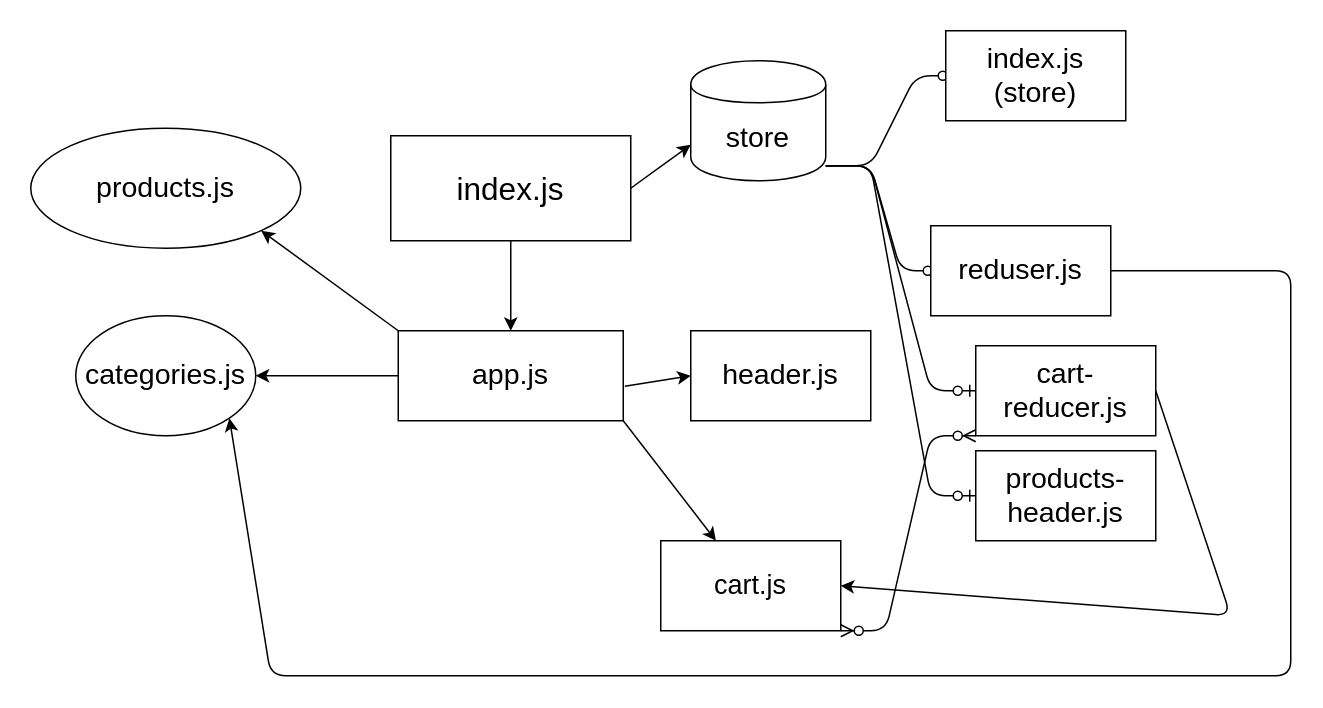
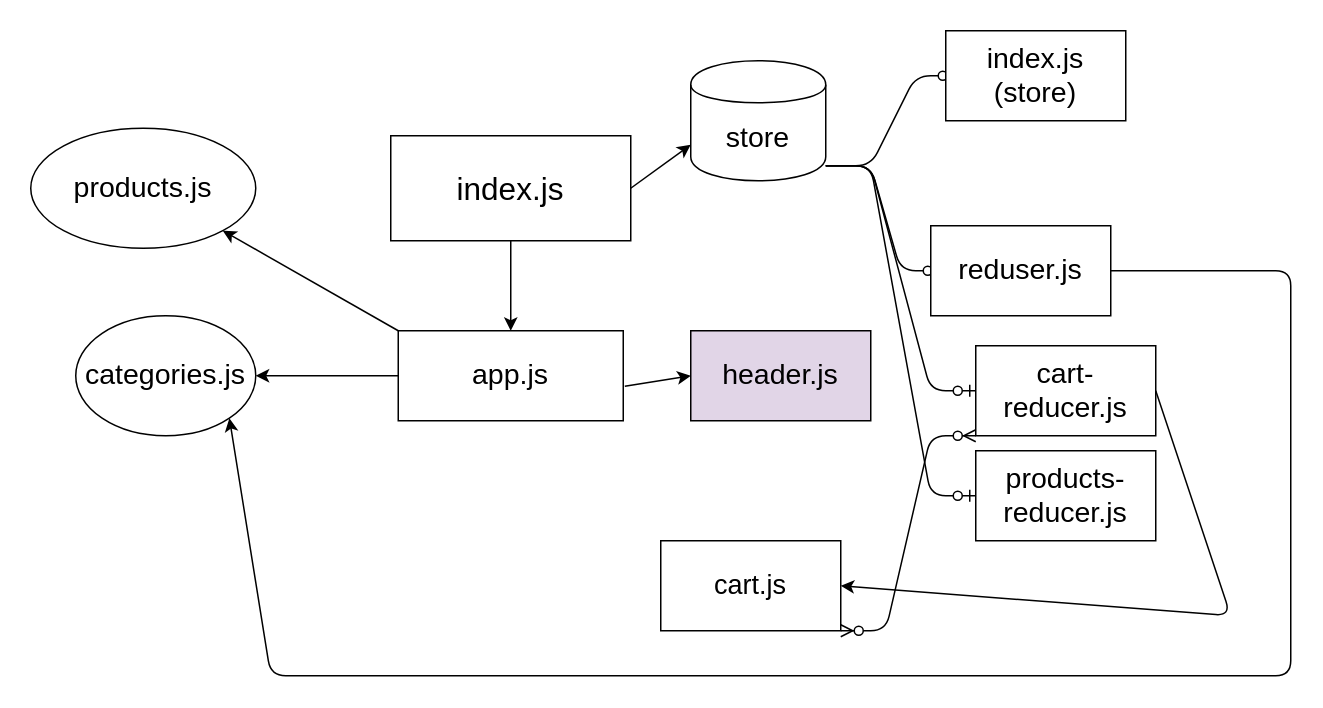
node "products.js": size 270x120 -> 225x120
node "header.js": fillcolor #ffffff -> #e1d5e7
edge "app.js" -> "cart.js": removed
node "products-header.js": label "products-header.js" -> "products-reducer.js"
